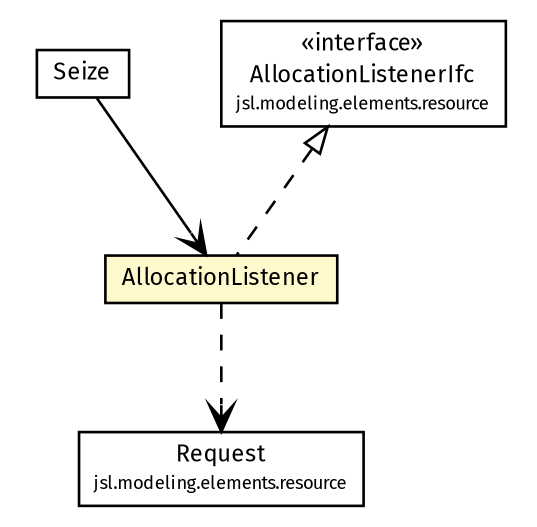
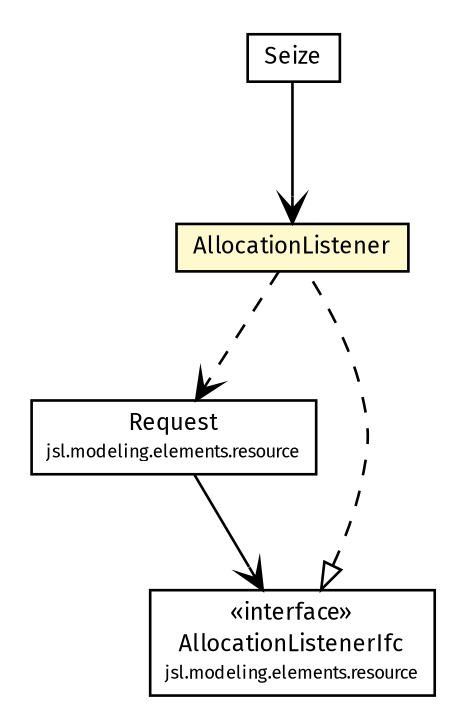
edge "Request" -> "AllocationListenerIfc": added
